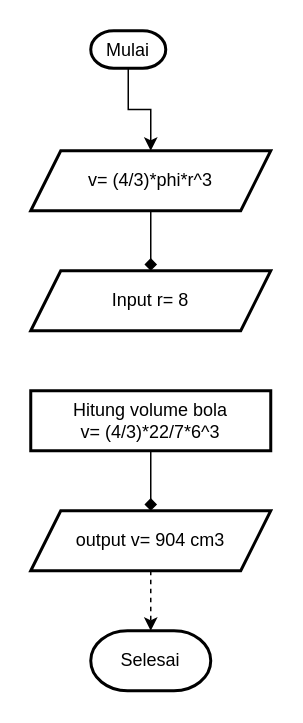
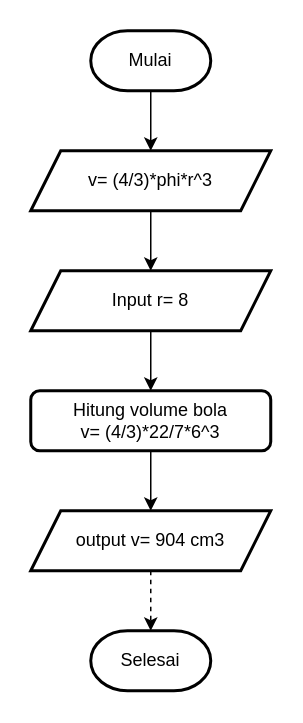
node "Mulai": size 75x38 -> 120x60
edge "v= (4/3)*phi*r^3" -> "Input r= 8": arrowhead diamond -> classic
edge "Input r= 8" -> "Hitung volume bola v= (4/3)*22/7*6^3": added
node "Hitung volume bola v= (4/3)*22/7*6^3": shape rectangle -> rounded rectangle
edge "Hitung volume bola v= (4/3)*22/7*6^3" -> "output v= 904 cm3": arrowhead diamond -> classic
